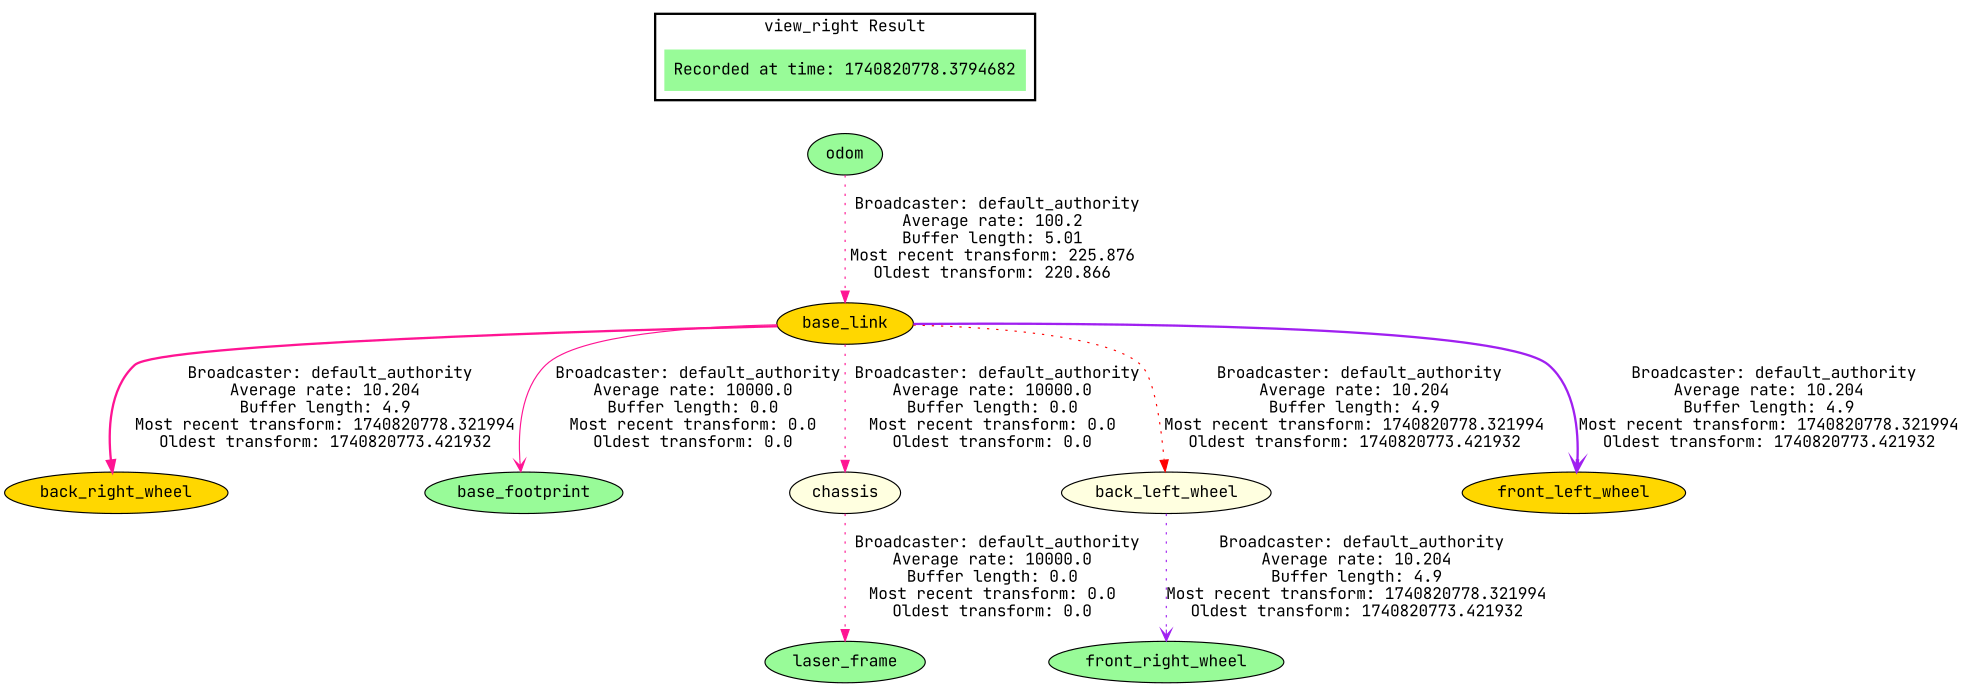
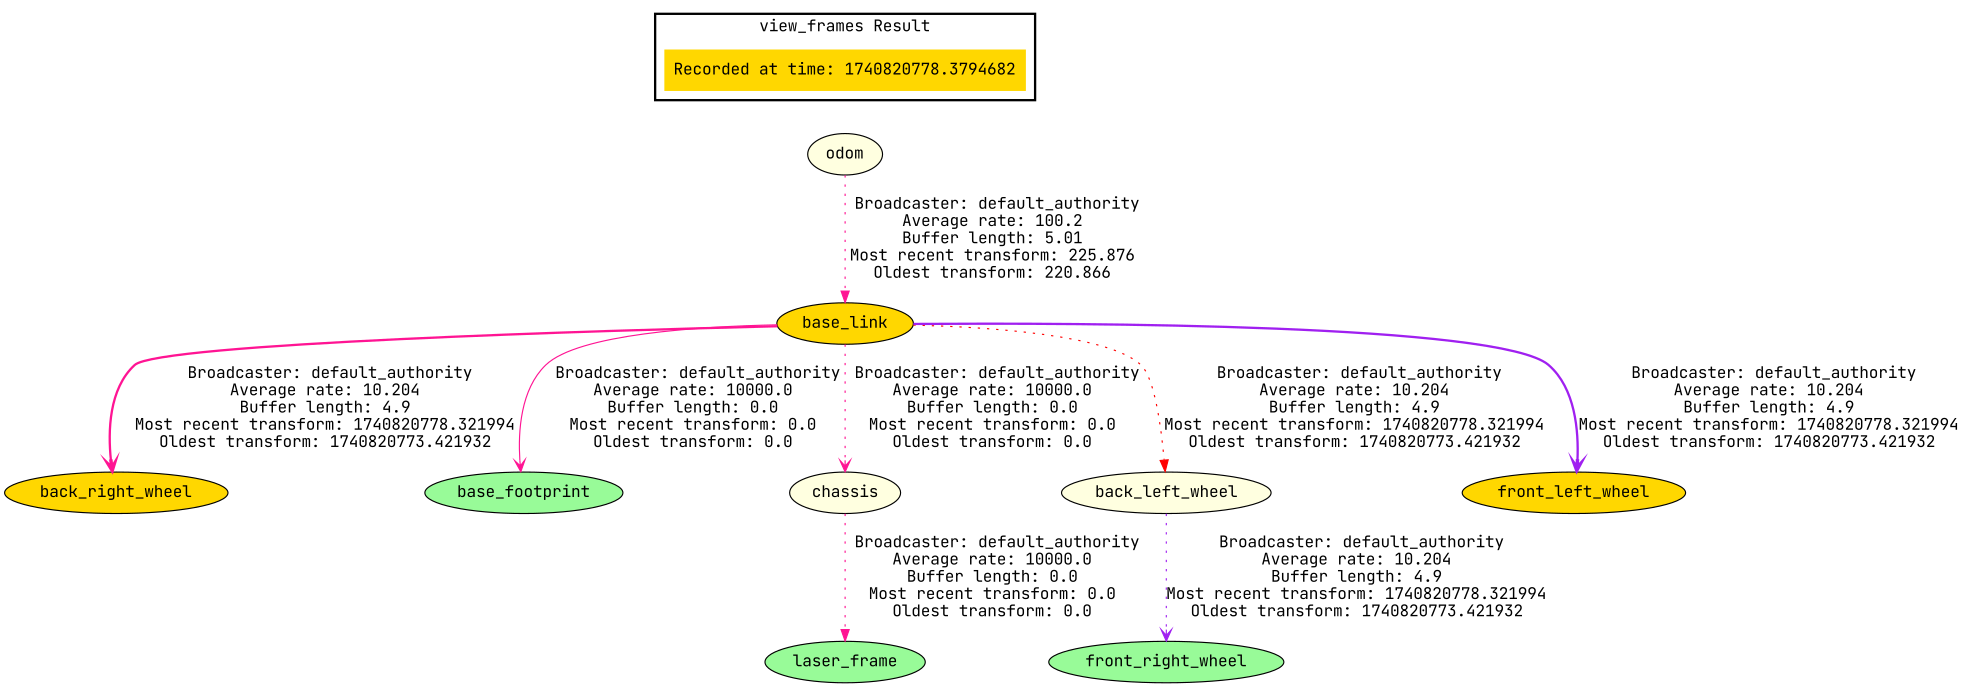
cluster "view_right Result": label "view_right Result" -> "view_frames Result"
node "Recorded at time: 1740820778.3794682": fillcolor palegreen -> gold
node "odom": fillcolor palegreen -> lightyellow
edge "base_link" -> "back_right_wheel": arrowhead normal -> vee
edge "base_link" -> "chassis": arrowhead normal -> vee
